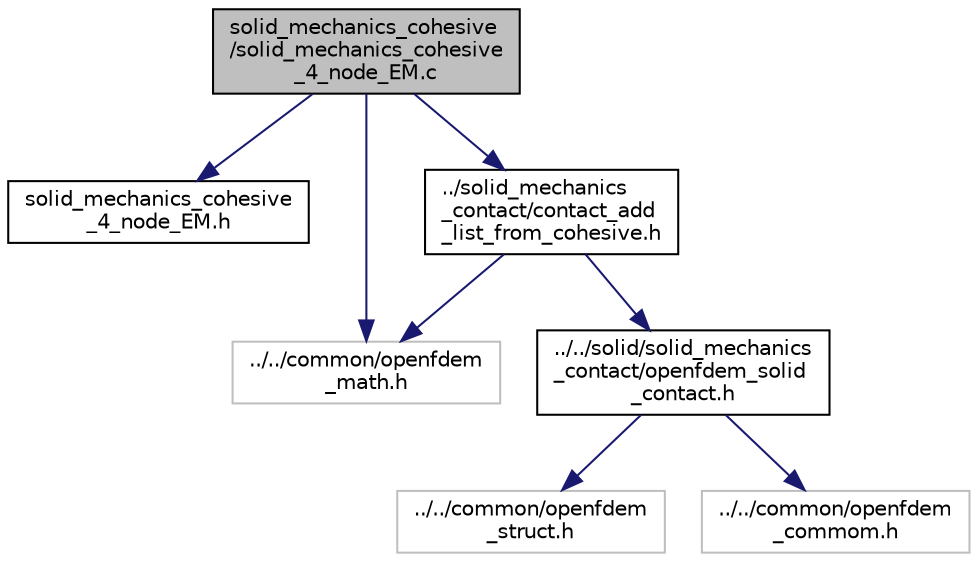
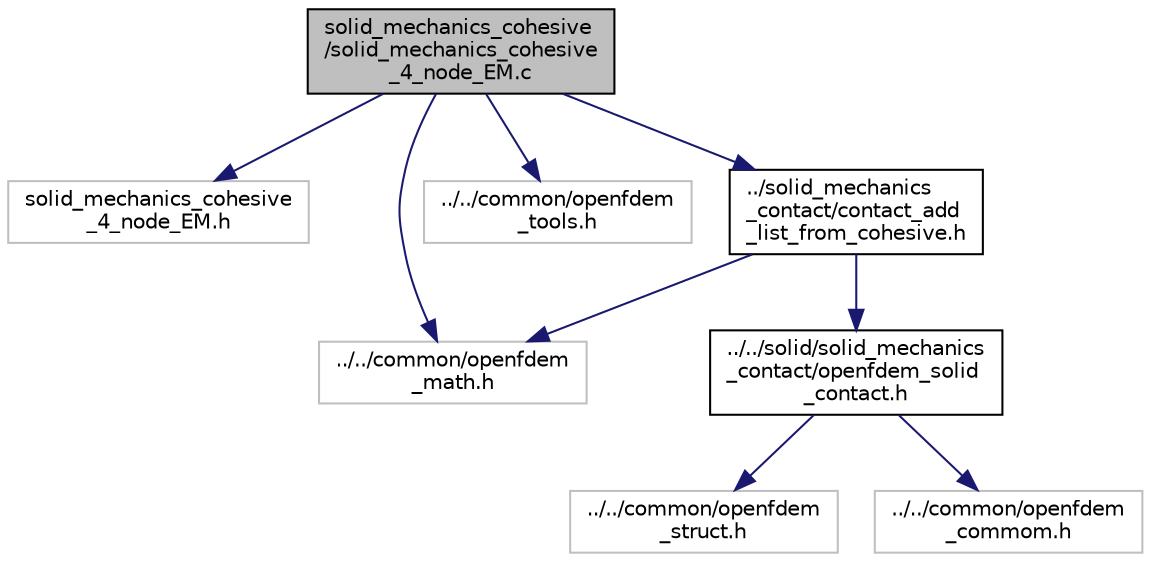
node "solid_mechanics_cohesive _4_node_EM.h": color black -> grey75
node "../../common/openfdem _tools.h": added
